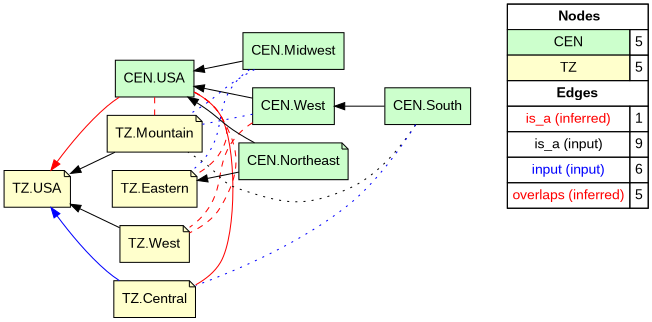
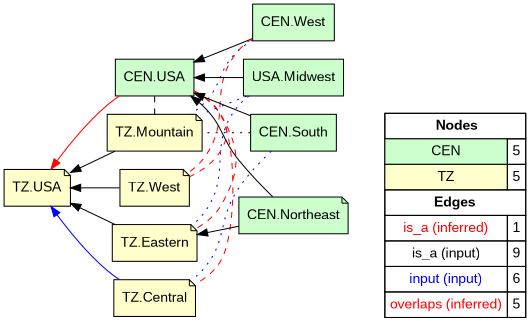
node "CEN.Midwest": label "CEN.Midwest" -> "USA.Midwest"
edge "CEN.USA" -- "TZ.Mountain": color #ff0000 -> #000000
edge "CEN.South" -> "CEN.West": now "CEN.South" -> "CEN.USA"
edge "CEN.USA" -- "TZ.Central": style solid -> dashed
edge "TZ.Eastern" -> "TZ.USA": added
